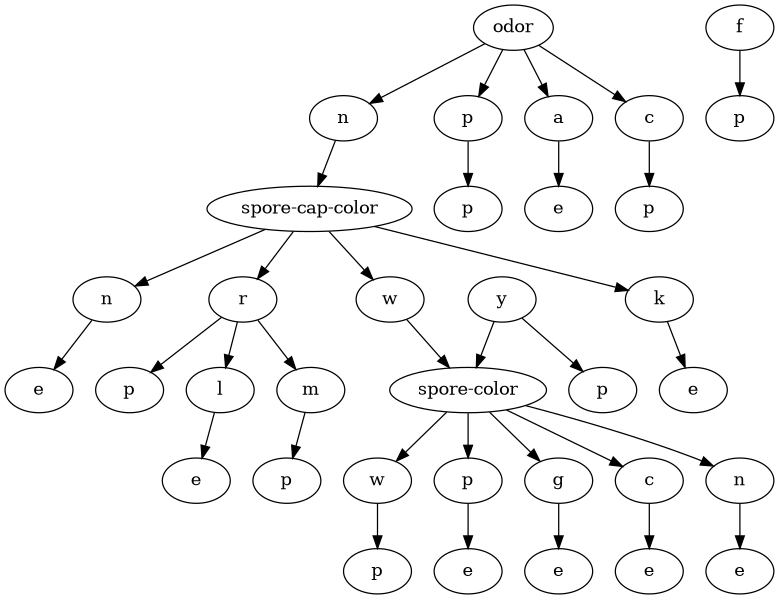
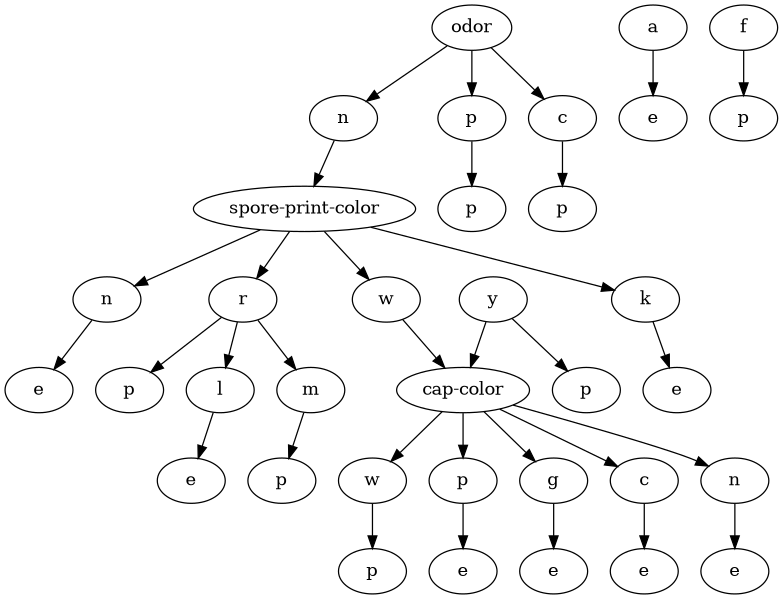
edge "odor" -> "a": removed
node "spore-cap-color": label "spore-cap-color" -> "spore-print-color"
node "spore-color": label "spore-color" -> "cap-color"
